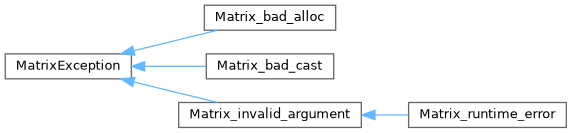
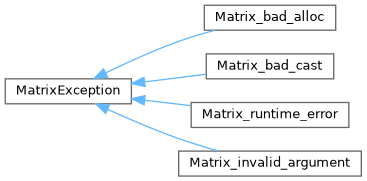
edge "Matrix_runtime_error" -> "Matrix_invalid_argument": now "Matrix_runtime_error" -> "MatrixException"
